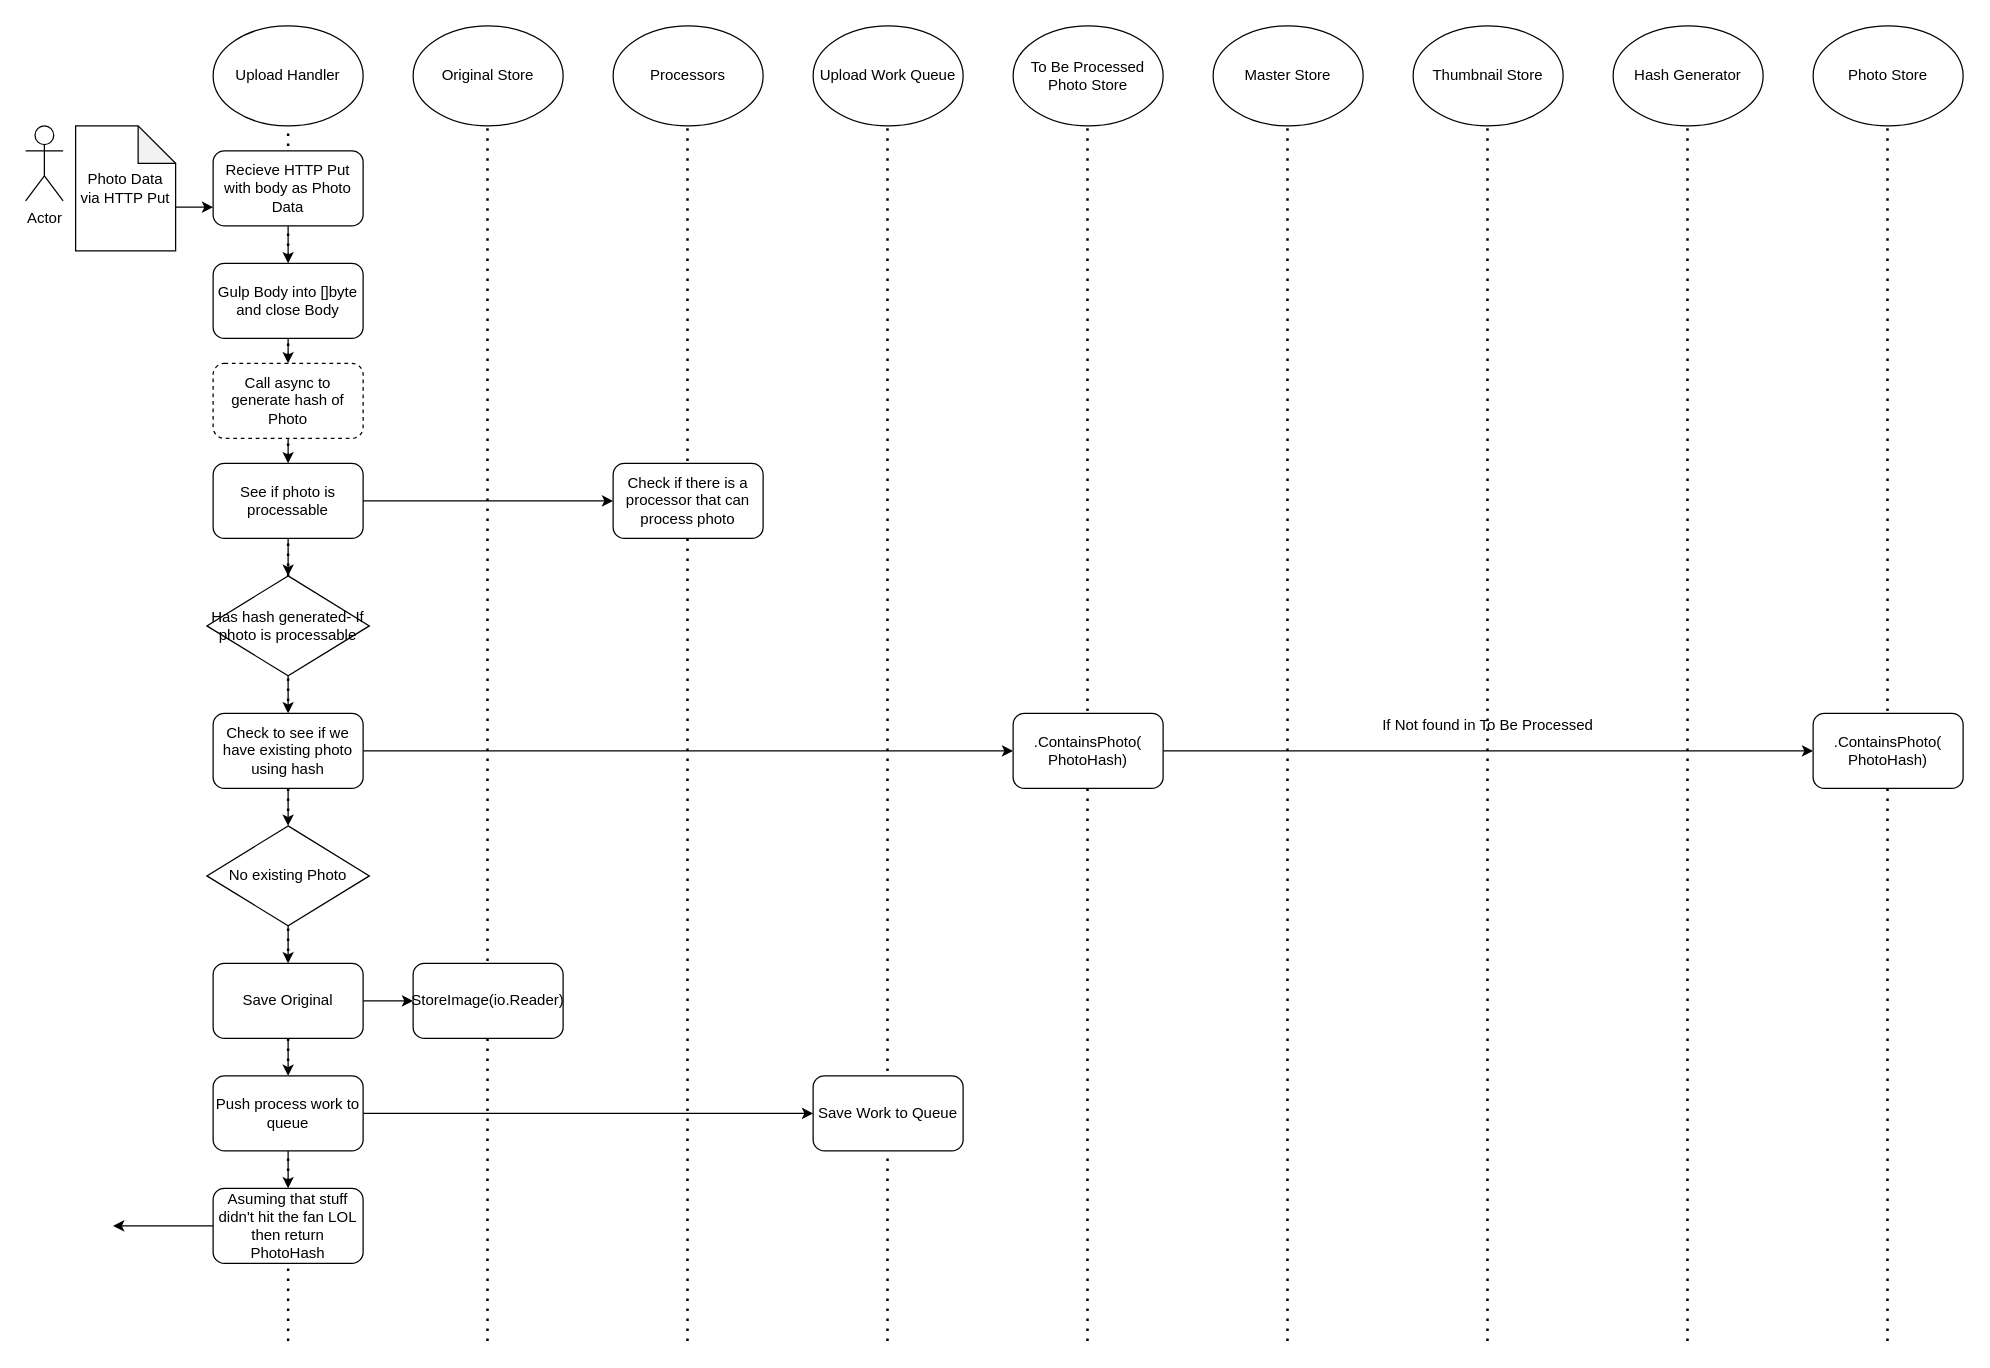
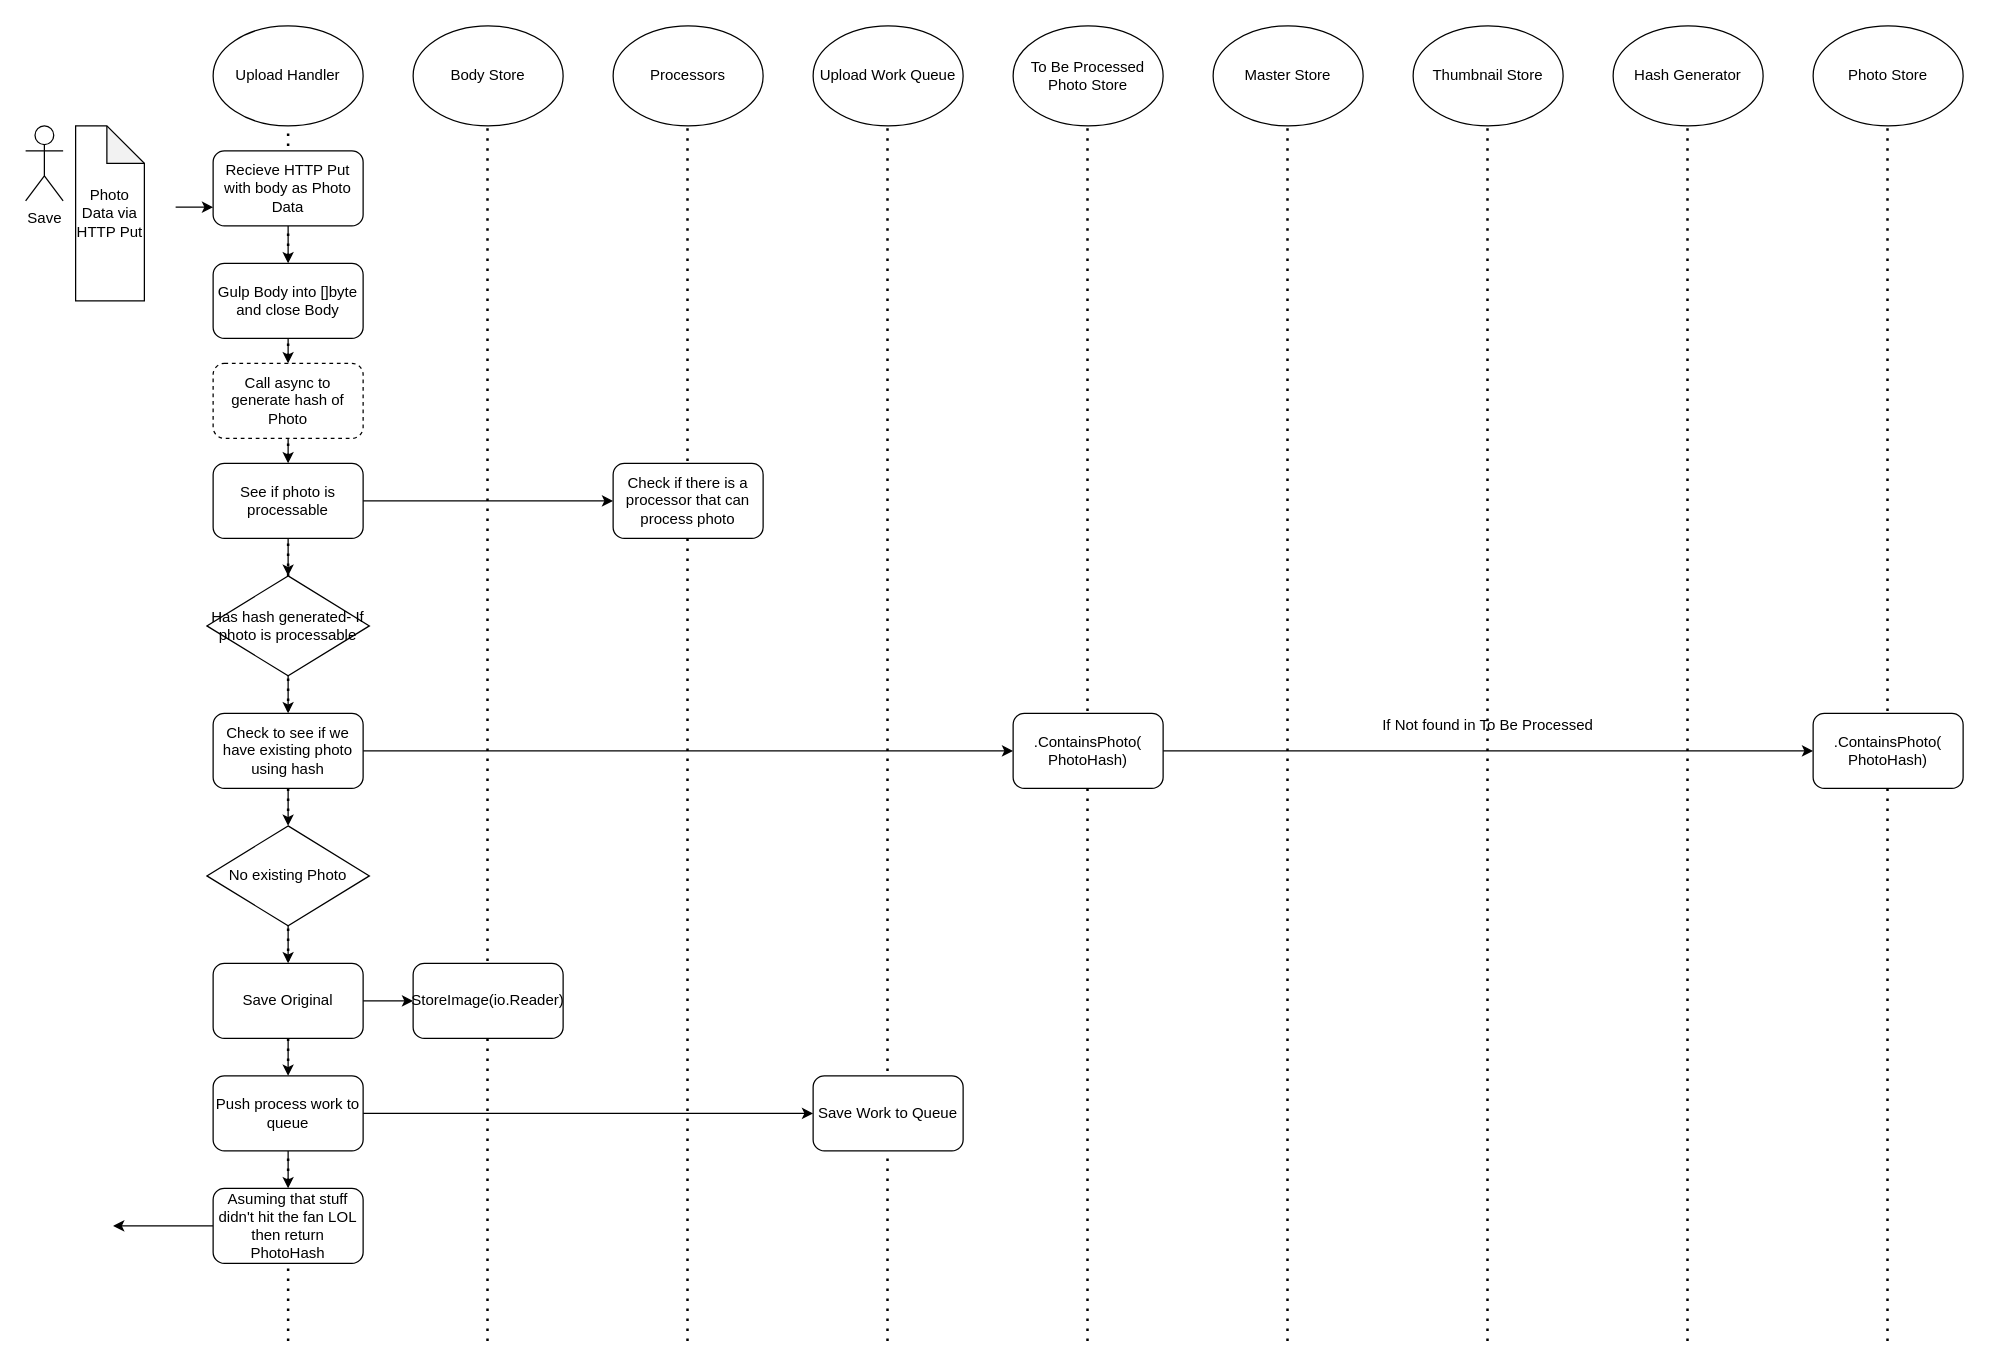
node "Original Store": label "Original Store" -> "Body Store"
node "Photo Data via HTTP Put": size 100x125 -> 69x175
node "Actor": label "Actor" -> "Save"
